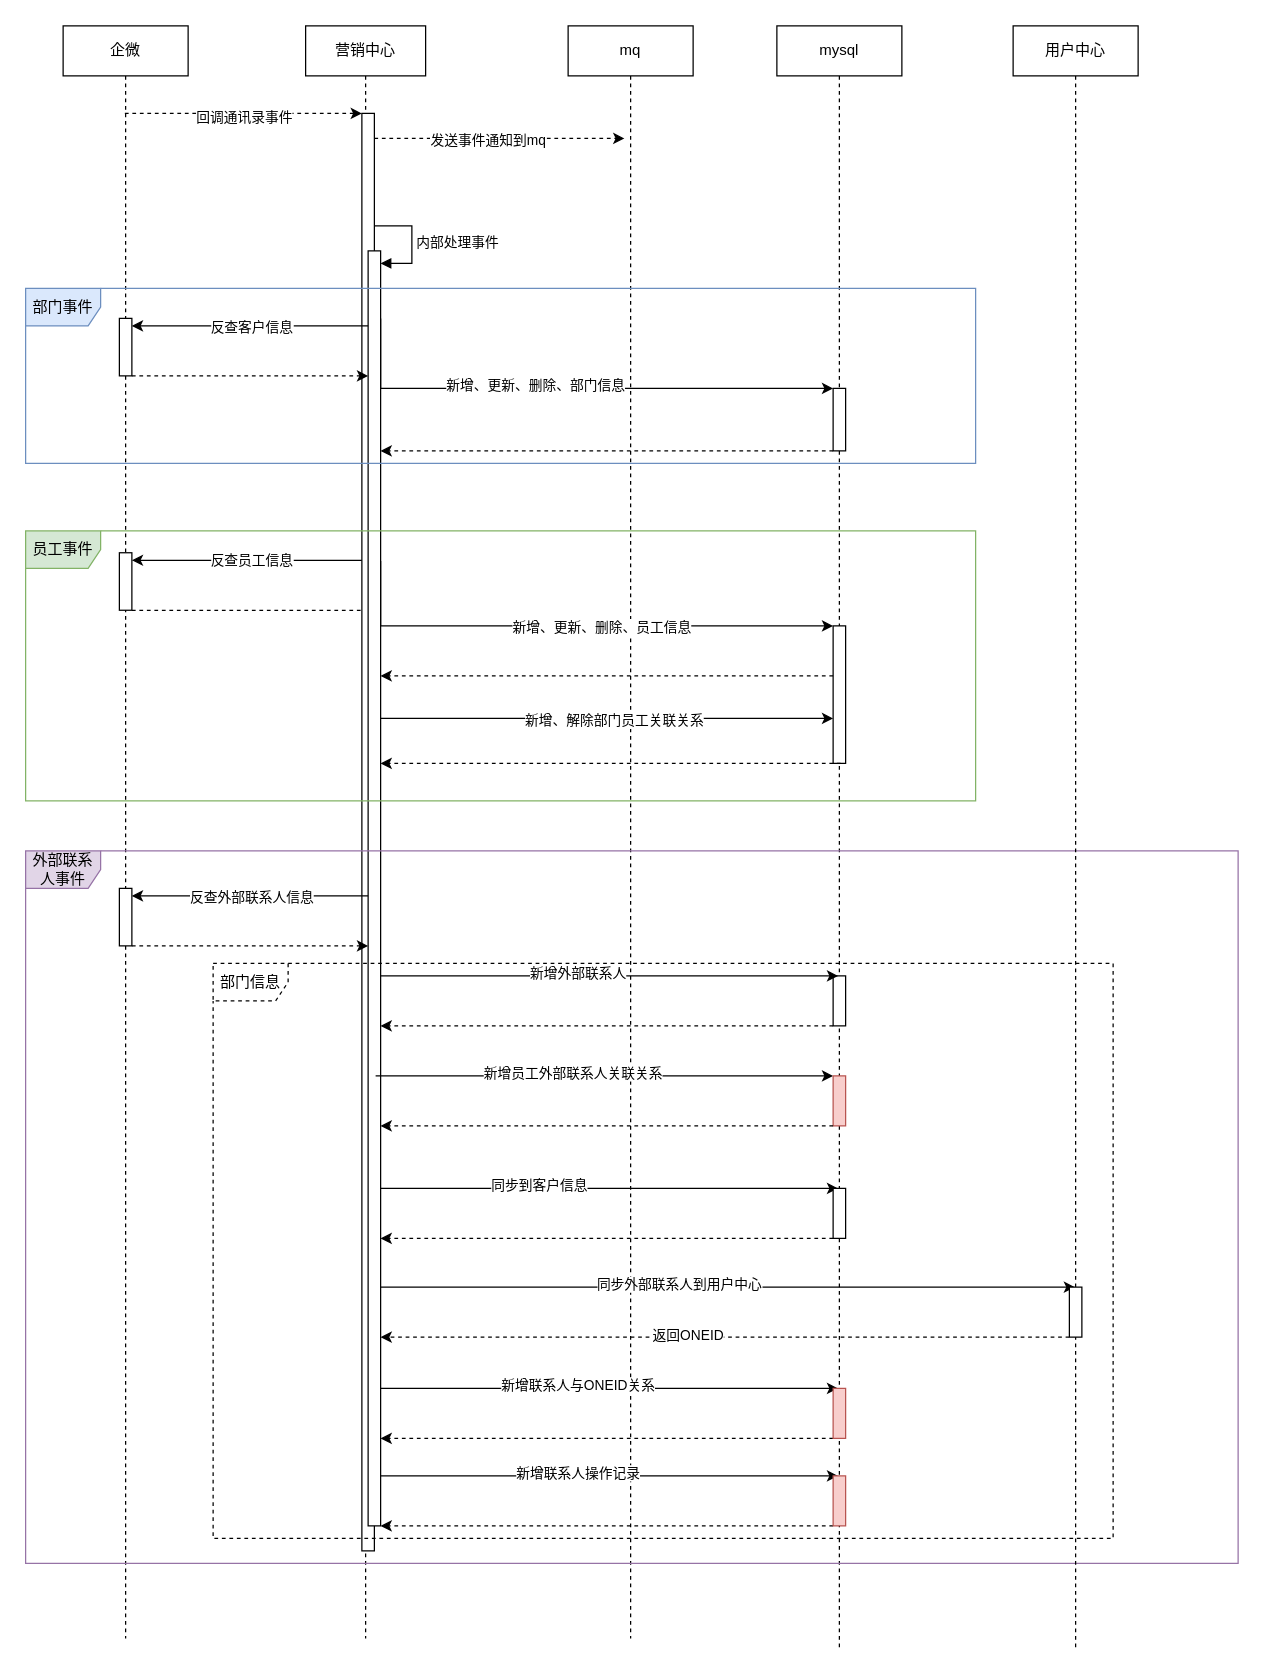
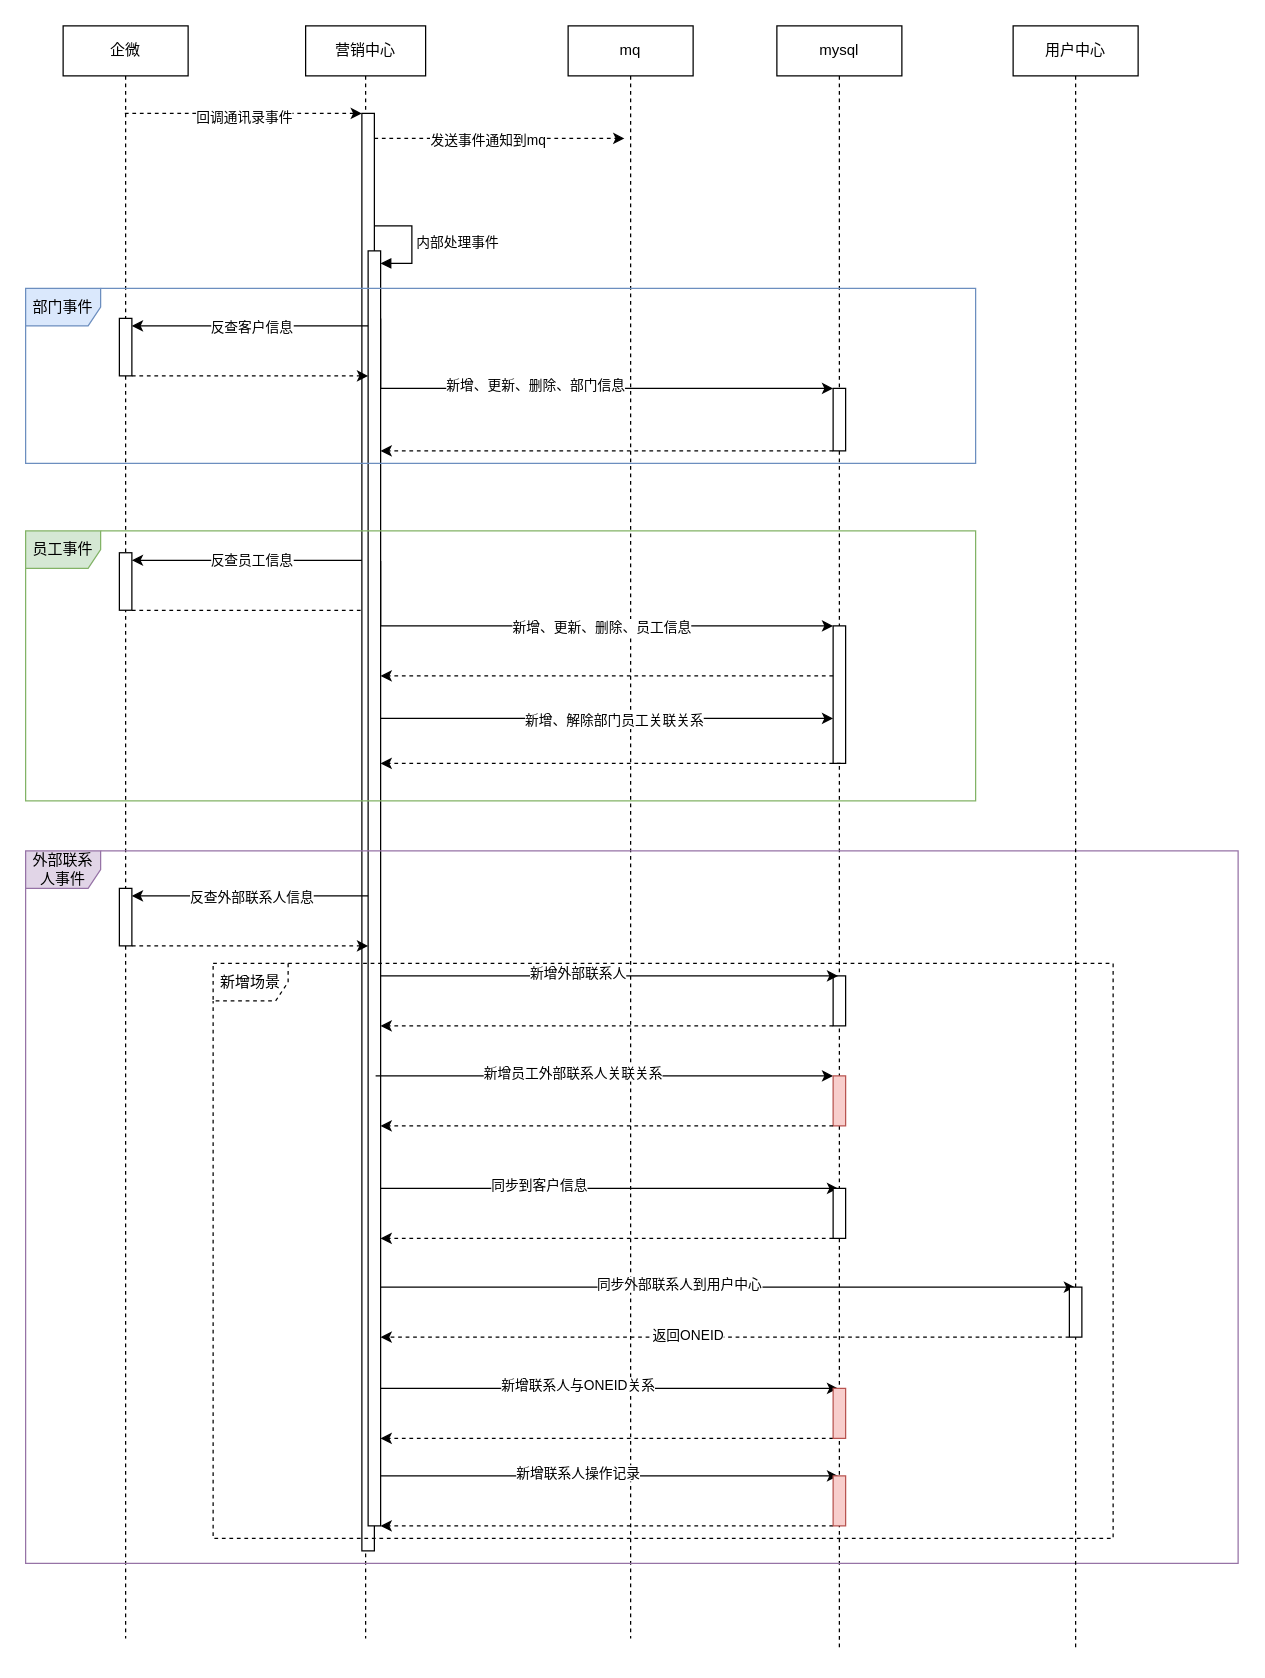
node "部门信息": label "部门信息" -> "新增场景"
